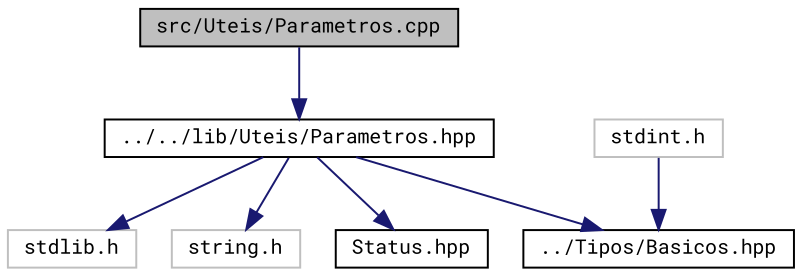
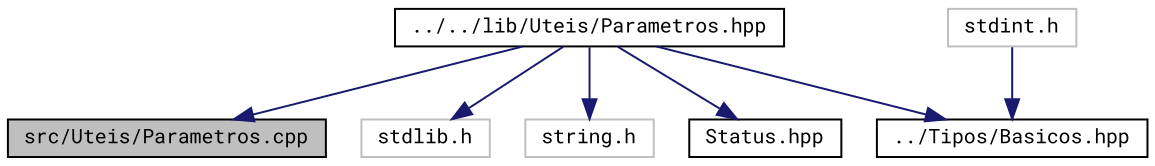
edge "src/Uteis/Parametros.cpp" -> "../../lib/Uteis/Parametros.hpp": reversed
